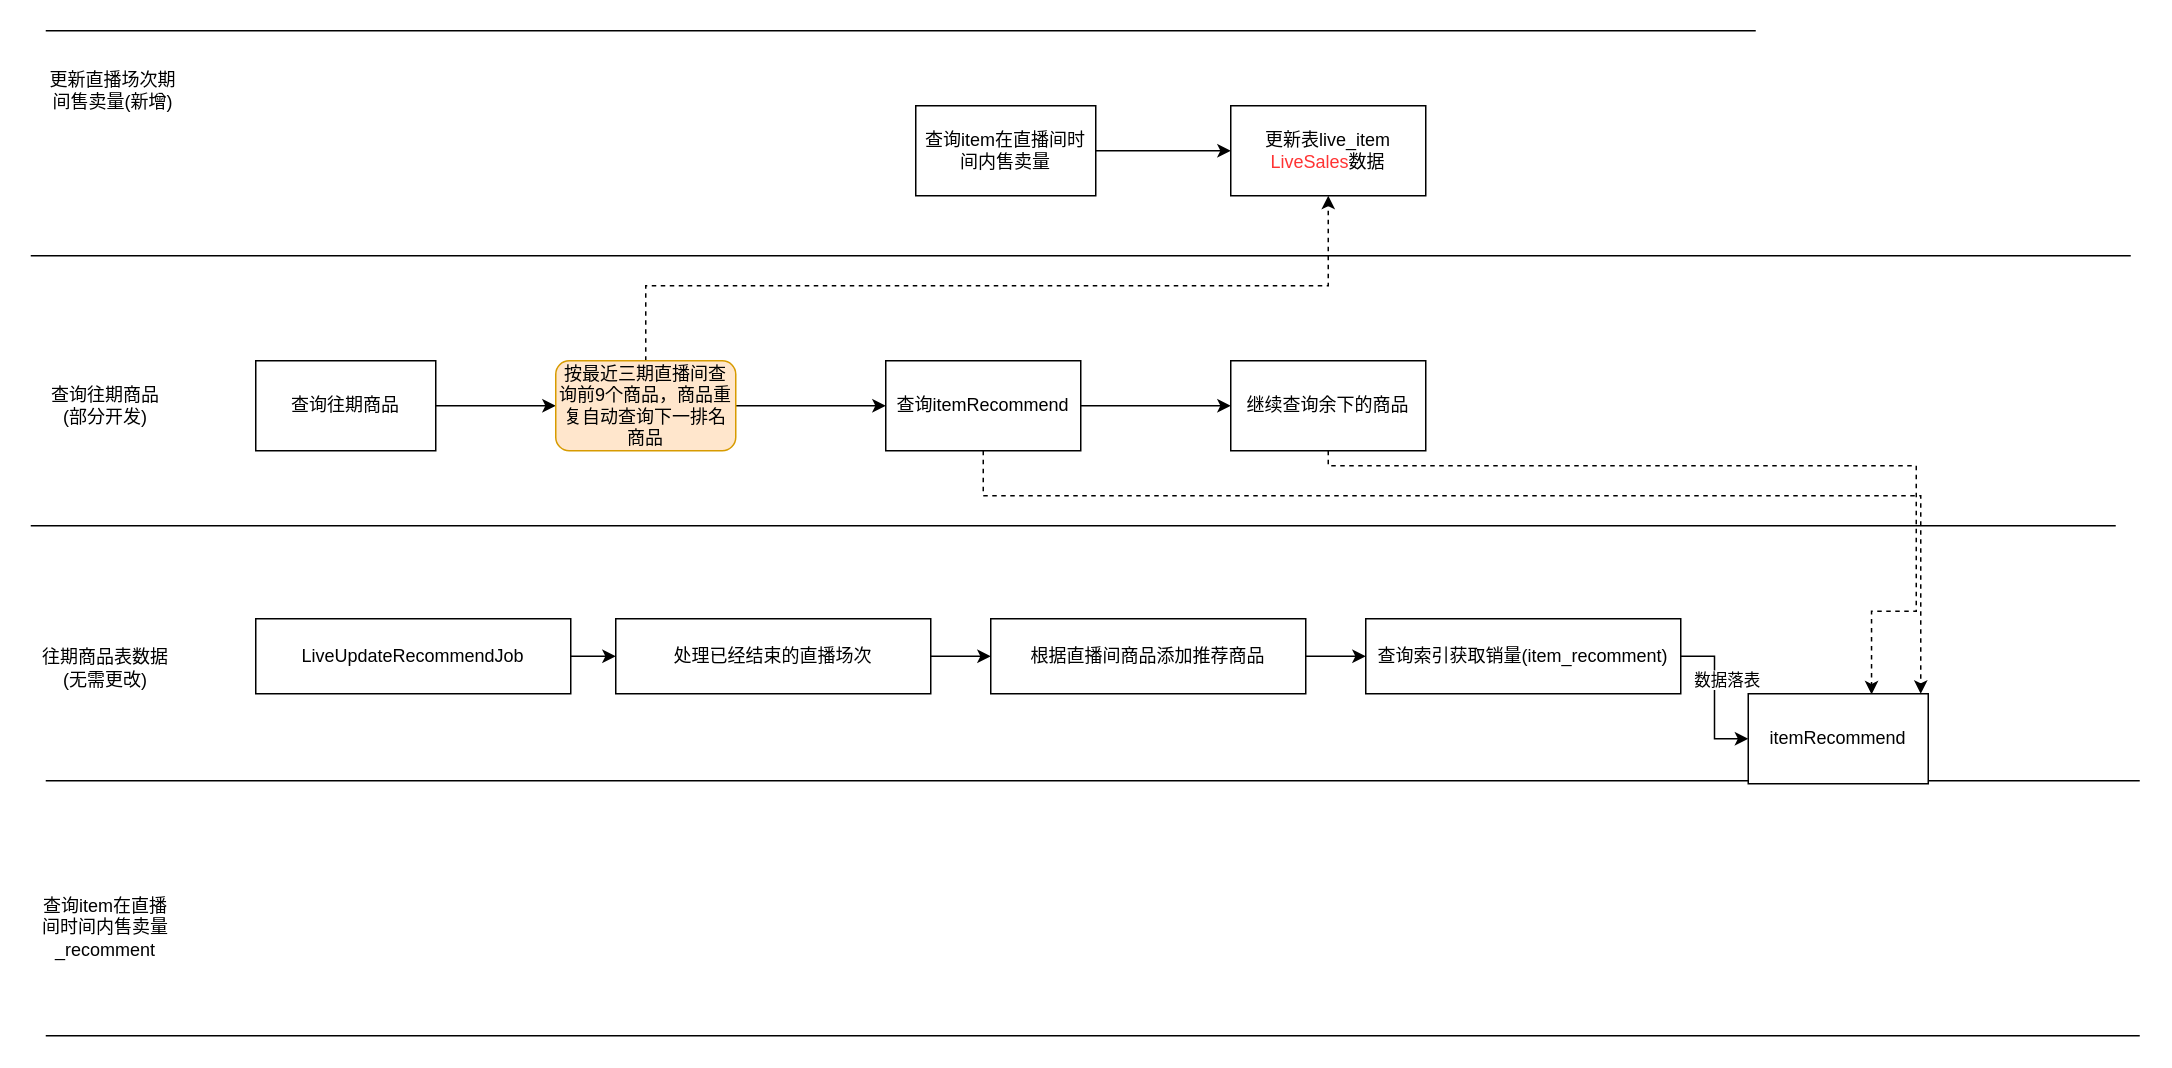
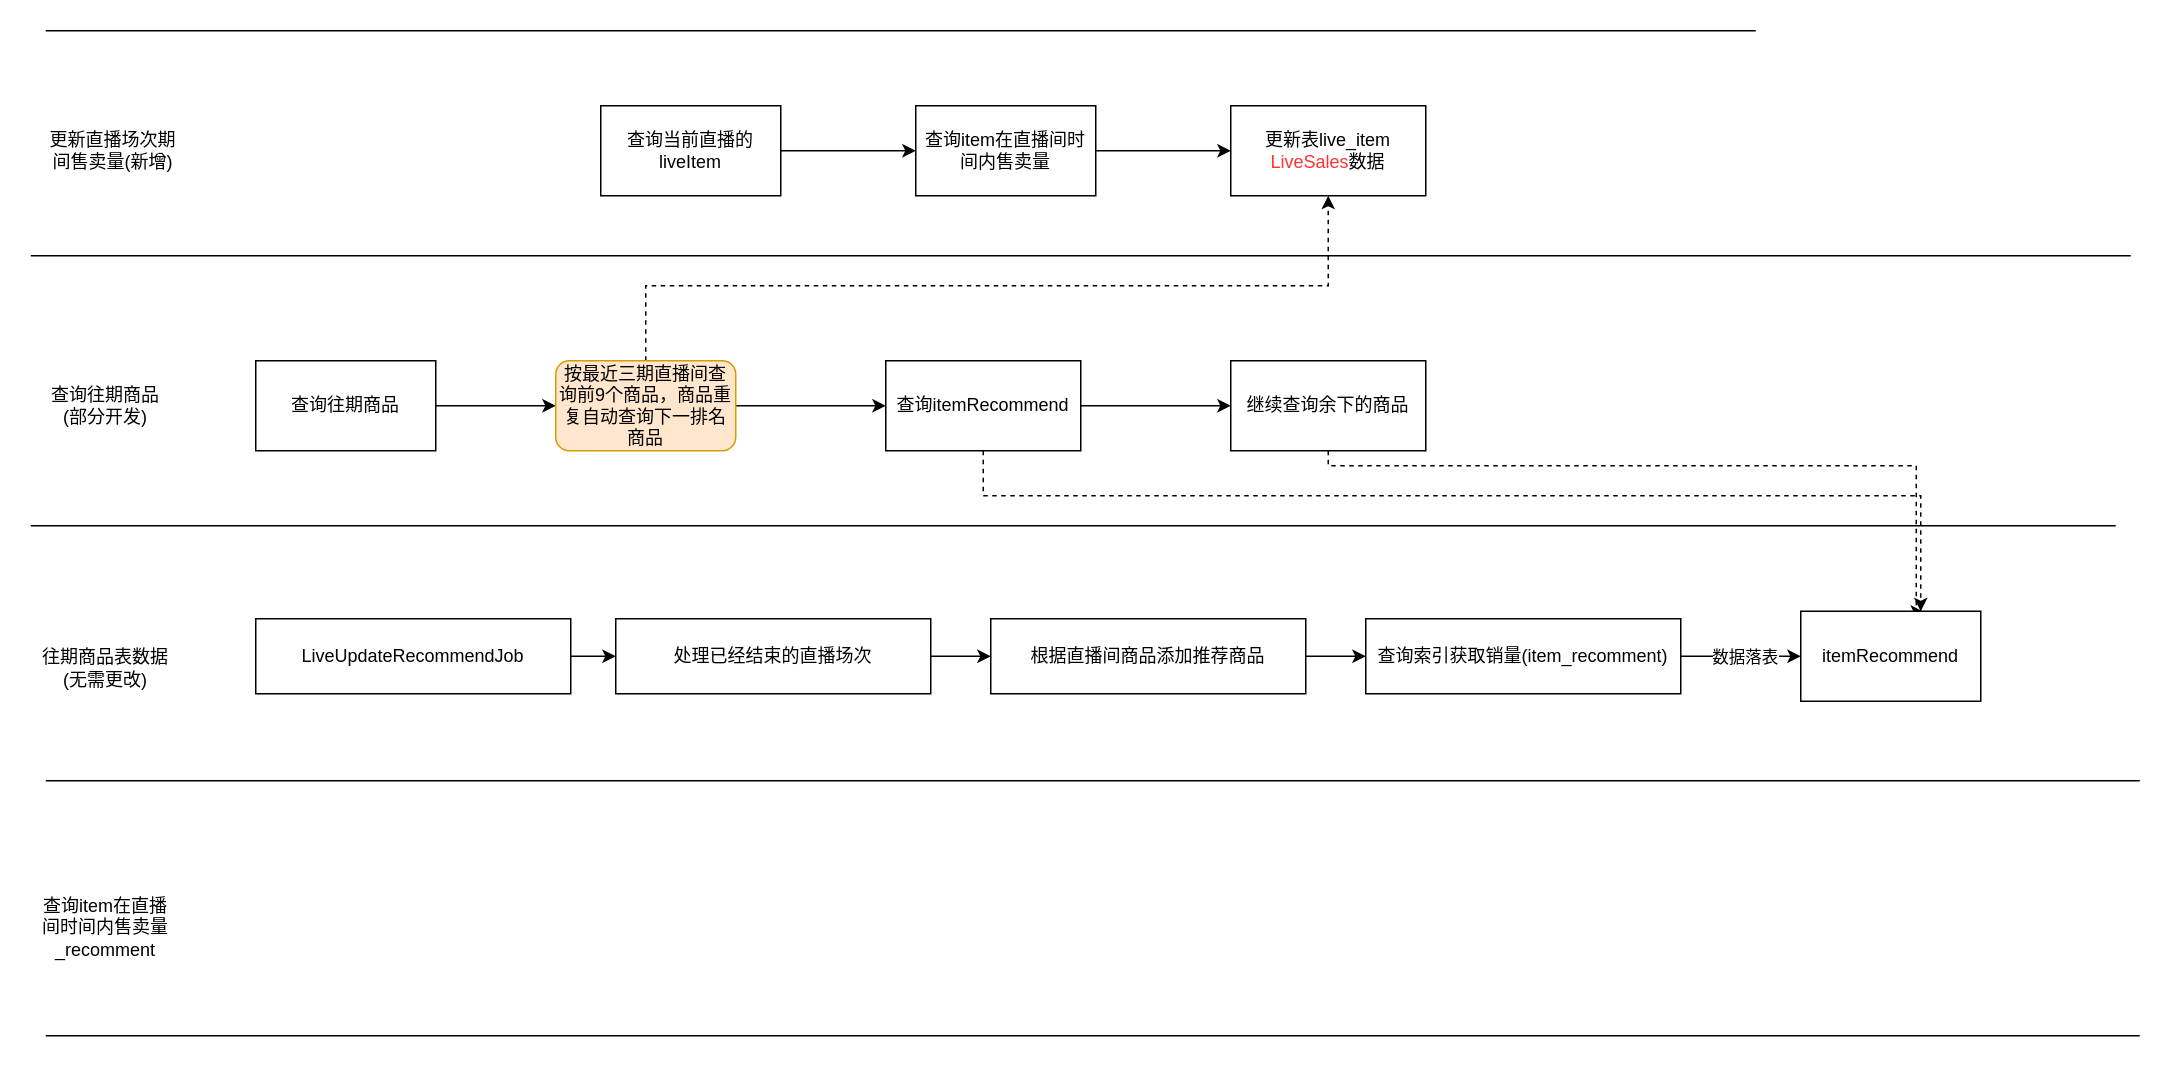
node "更新直播场次期间售卖量(新增)": moved (113, 91) -> (113, 151)
node "查询当前直播的liveItem": added
edge "查询当前直播的liveItem" -> "查询item在直播间时间内售卖量": added
node "itemRecommend": moved (1838, 739) -> (1891, 656)
